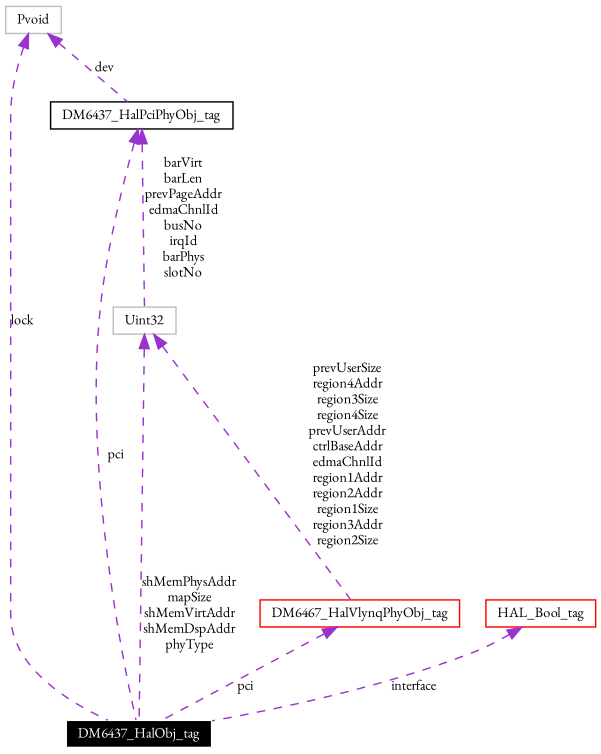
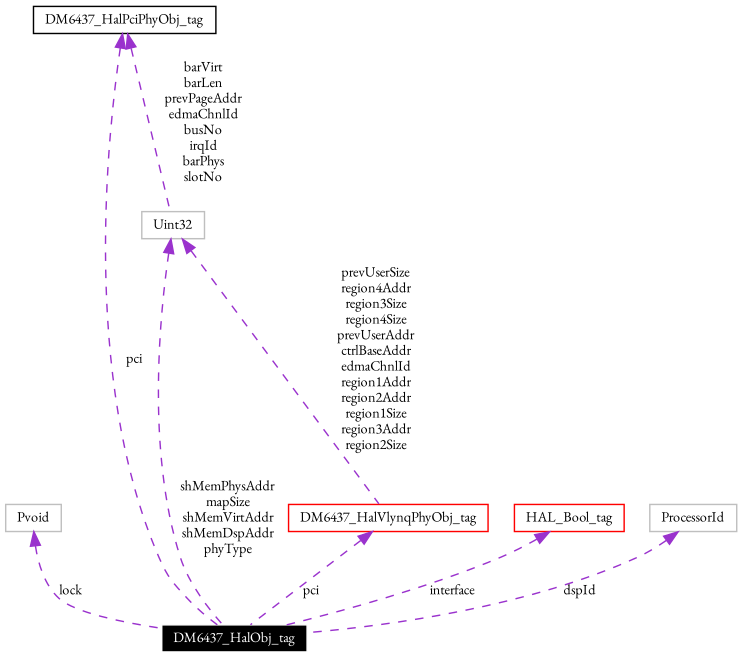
edge "DM6437_HalPciPhyObj_tag" -> "Pvoid": removed, label "dev"
node "ProcessorId": added
node "DM6467_HalVlynqPhyObj_tag": label "DM6467_HalVlynqPhyObj_tag" -> "DM6437_HalVlynqPhyObj_tag"
